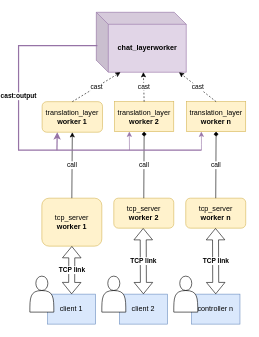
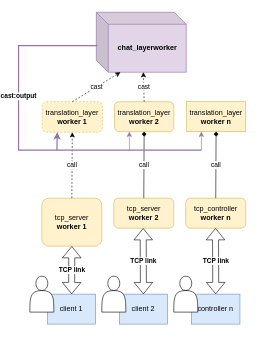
edge "translation_layerworker n" -> "chat_layerworker": removed, label "cast"
node "translation_layer worker 1": style solid -> dashed
node "translation_layer worker 2": shape rectangle -> rounded rectangle
edge "tcp_server worker 1" -> "translation_layer worker 1": style solid -> dashed
node "tcp_server worker n": label "tcp_server worker n" -> "tcp_controller worker n"
